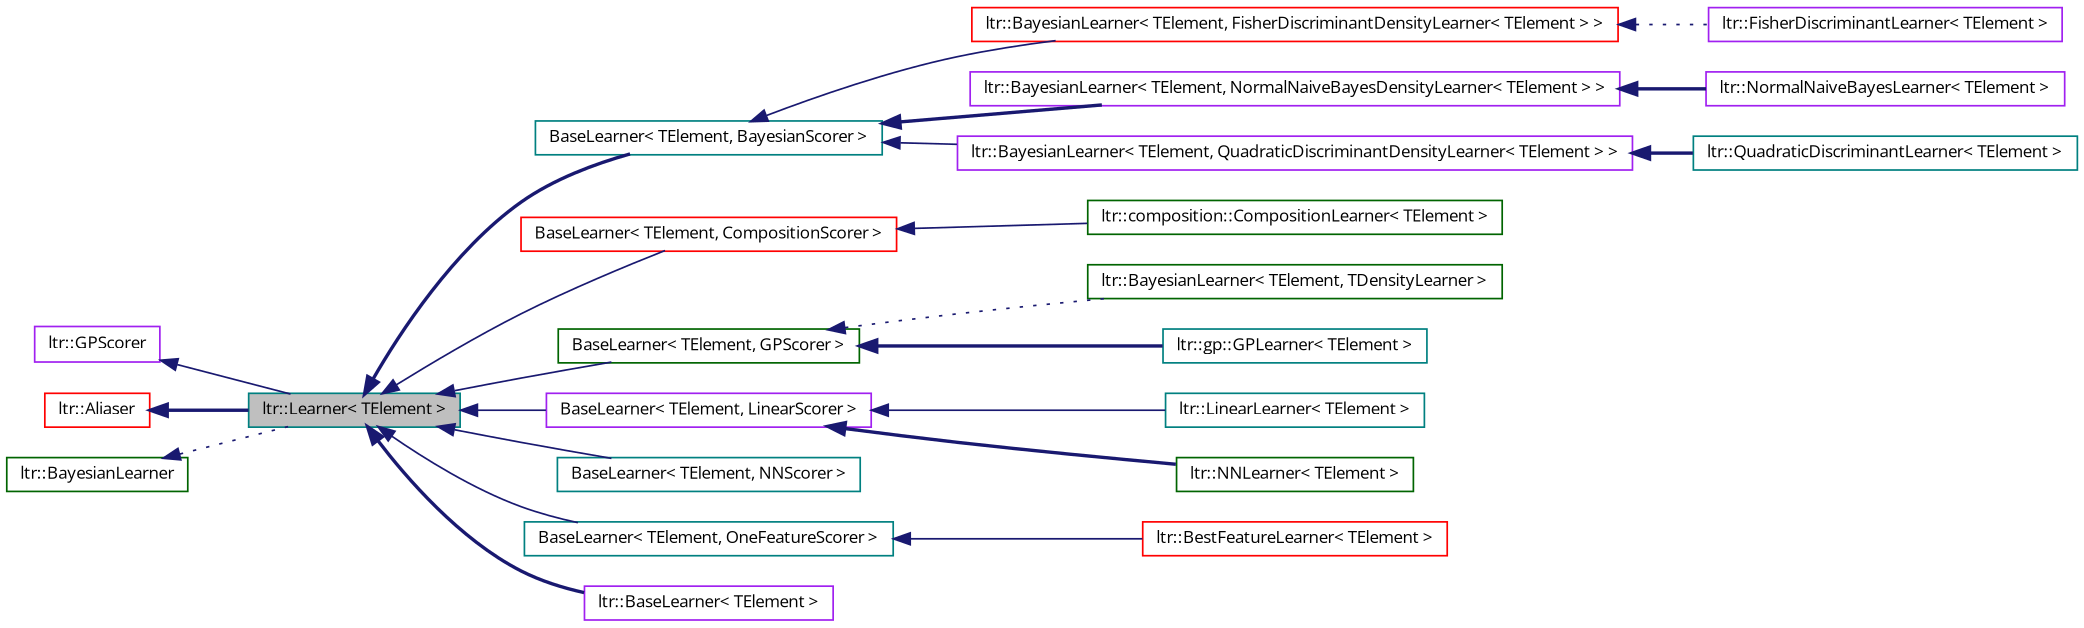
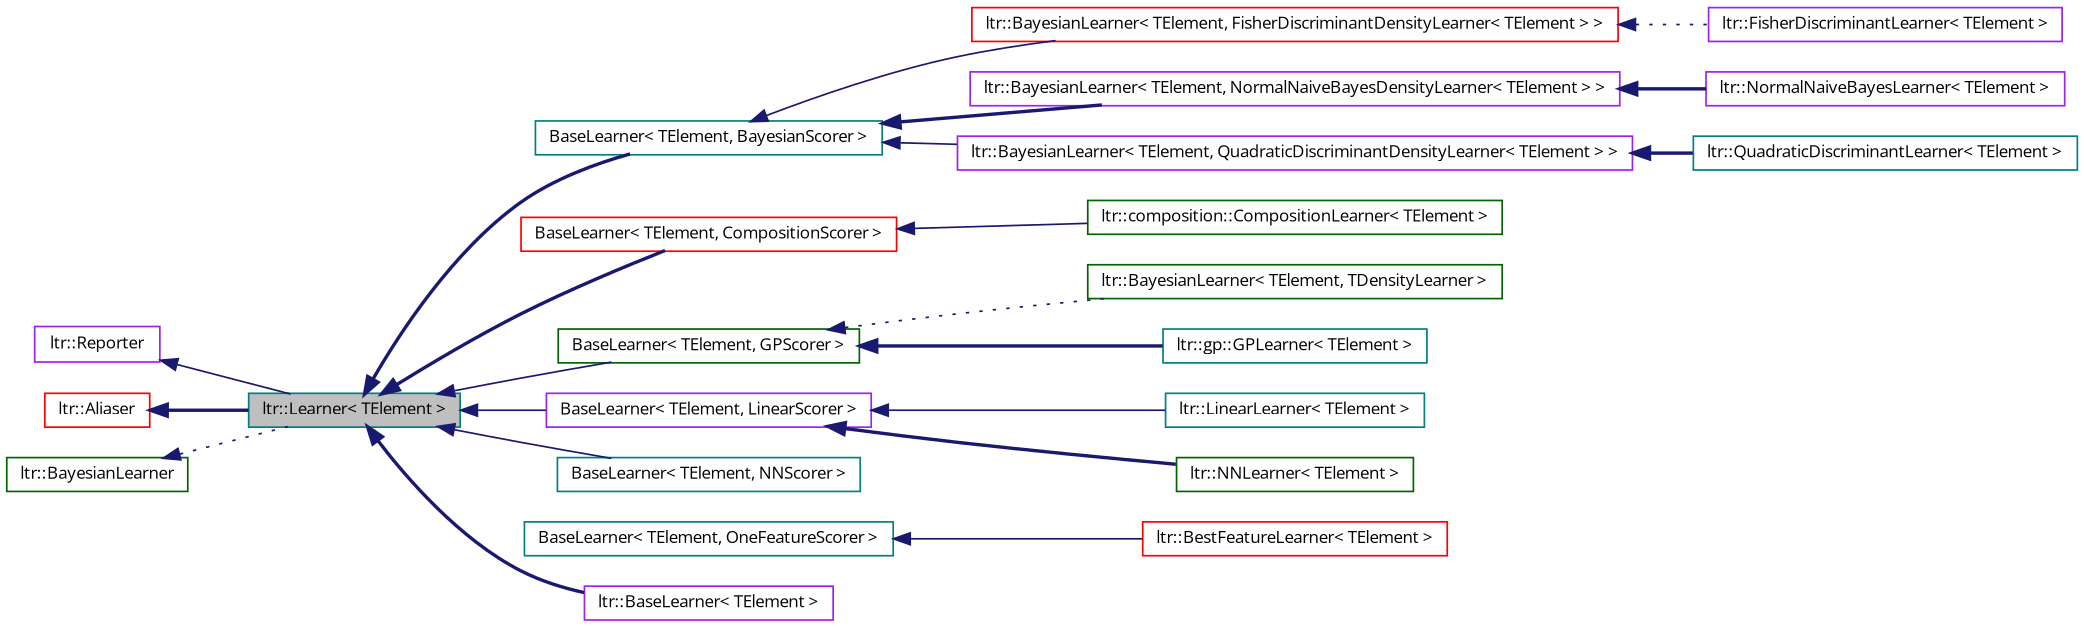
edge "BaseLearner< TElement, CompositionScorer >" -> "ltr::Learner< TElement >": style solid -> bold
node "ltr::GPScorer": label "ltr::GPScorer" -> "ltr::Reporter"
edge "BaseLearner< TElement, OneFeatureScorer >" -> "ltr::Learner< TElement >": removed
